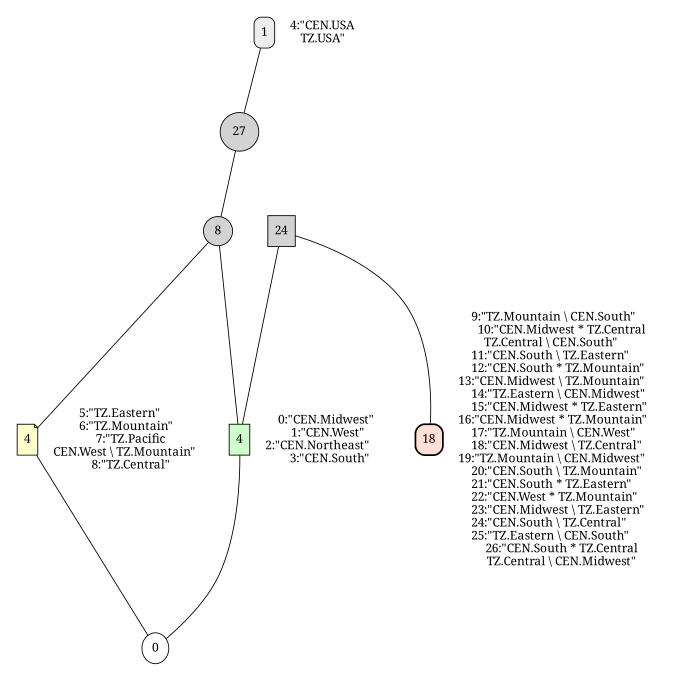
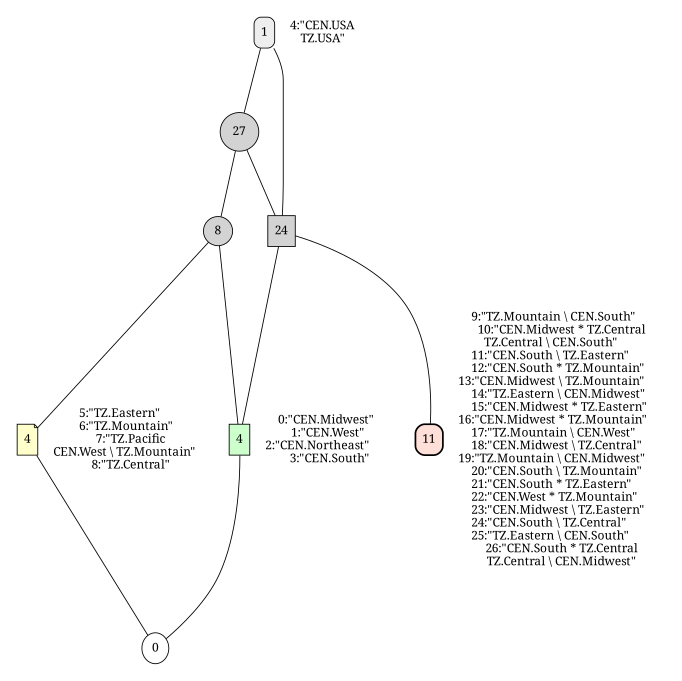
edge "1" -- "24": added
edge "27" -- "24": added
node "18": label "18" -> "11"
